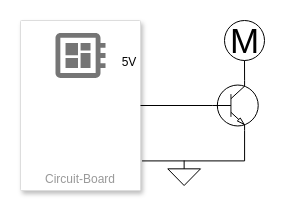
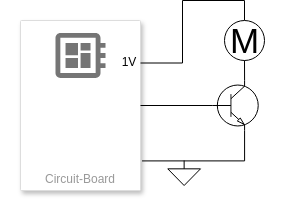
edge "M" -- "Circuit-Board": added
node "5V": label "5V" -> "1V"
